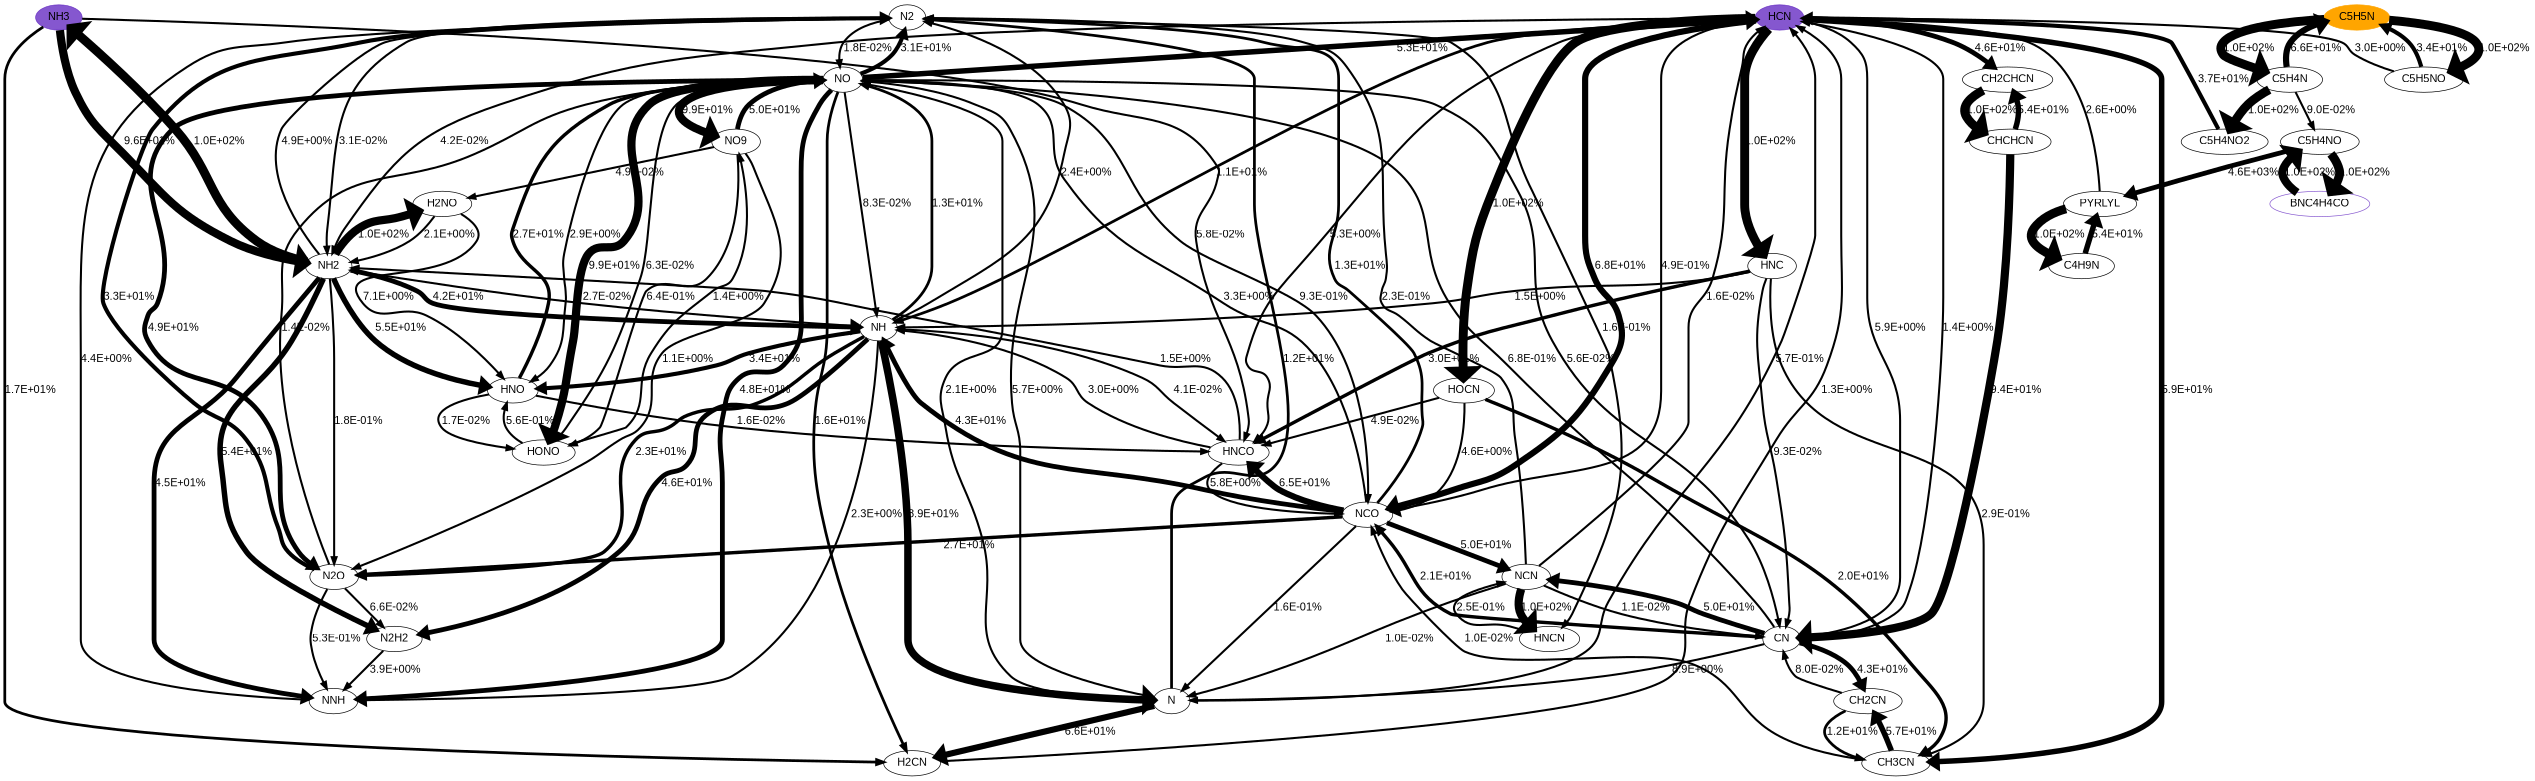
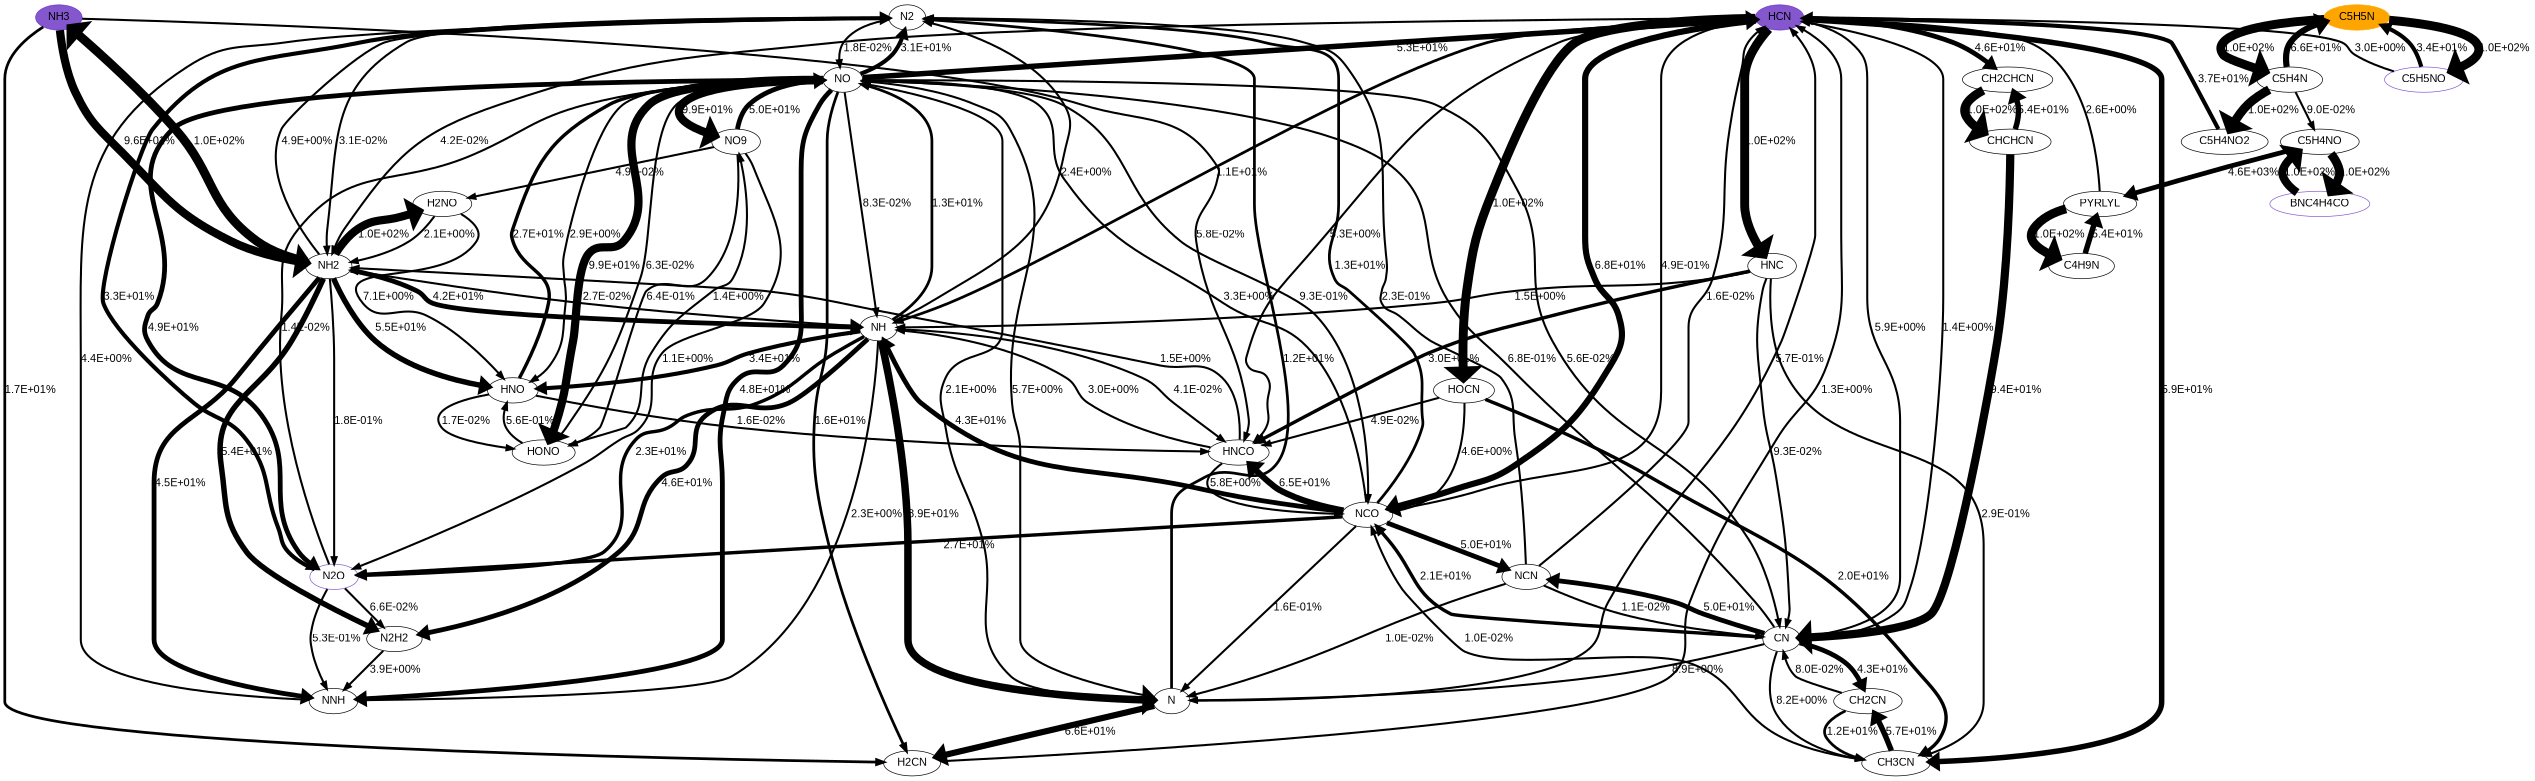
node "C5H5NO": color black -> #500dbab1
node "N2O": color black -> #500dbab1
node "HNCN": removed
edge "CN" -> "CH3CN": added, label "8.2E+00%"
